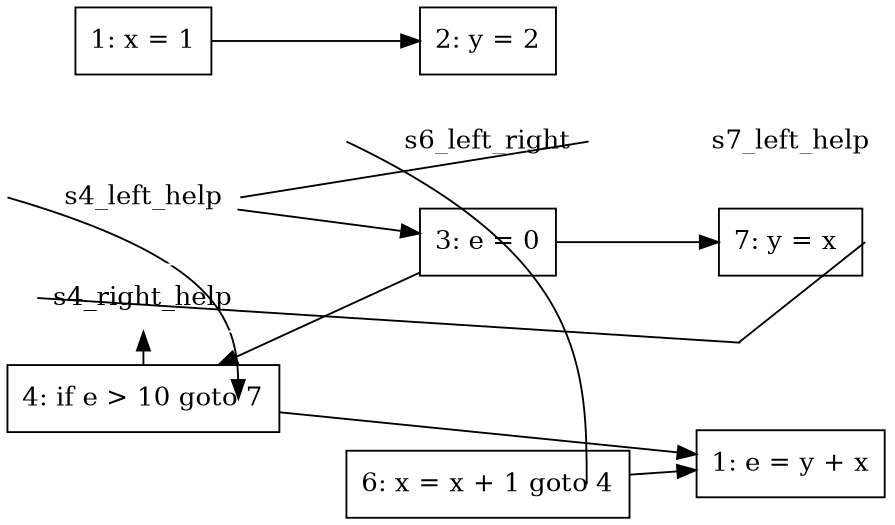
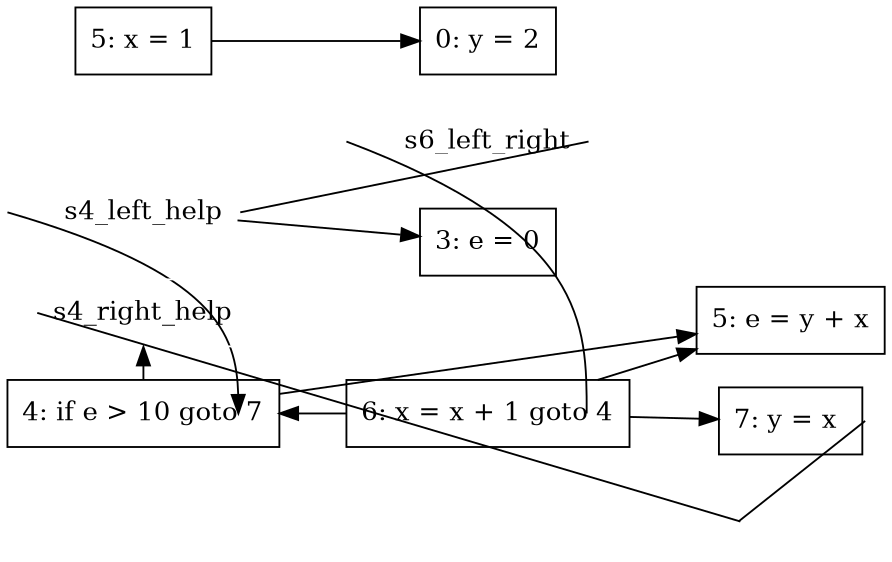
node "1: x = 1": label "1: x = 1" -> "5: x = 1"
node "2: y = 2": label "2: y = 2" -> "0: y = 2"
node "s7_left_help": removed
edge "3: e = 0" -> "7: y = x": now "6: x = x + 1 goto 4" -> "7: y = x"
edge "3: e = 0" -> "4: if e > 10 goto 7": now "6: x = x + 1 goto 4" -> "4: if e > 10 goto 7"
node "1: e = y + x": label "1: e = y + x" -> "5: e = y + x"
